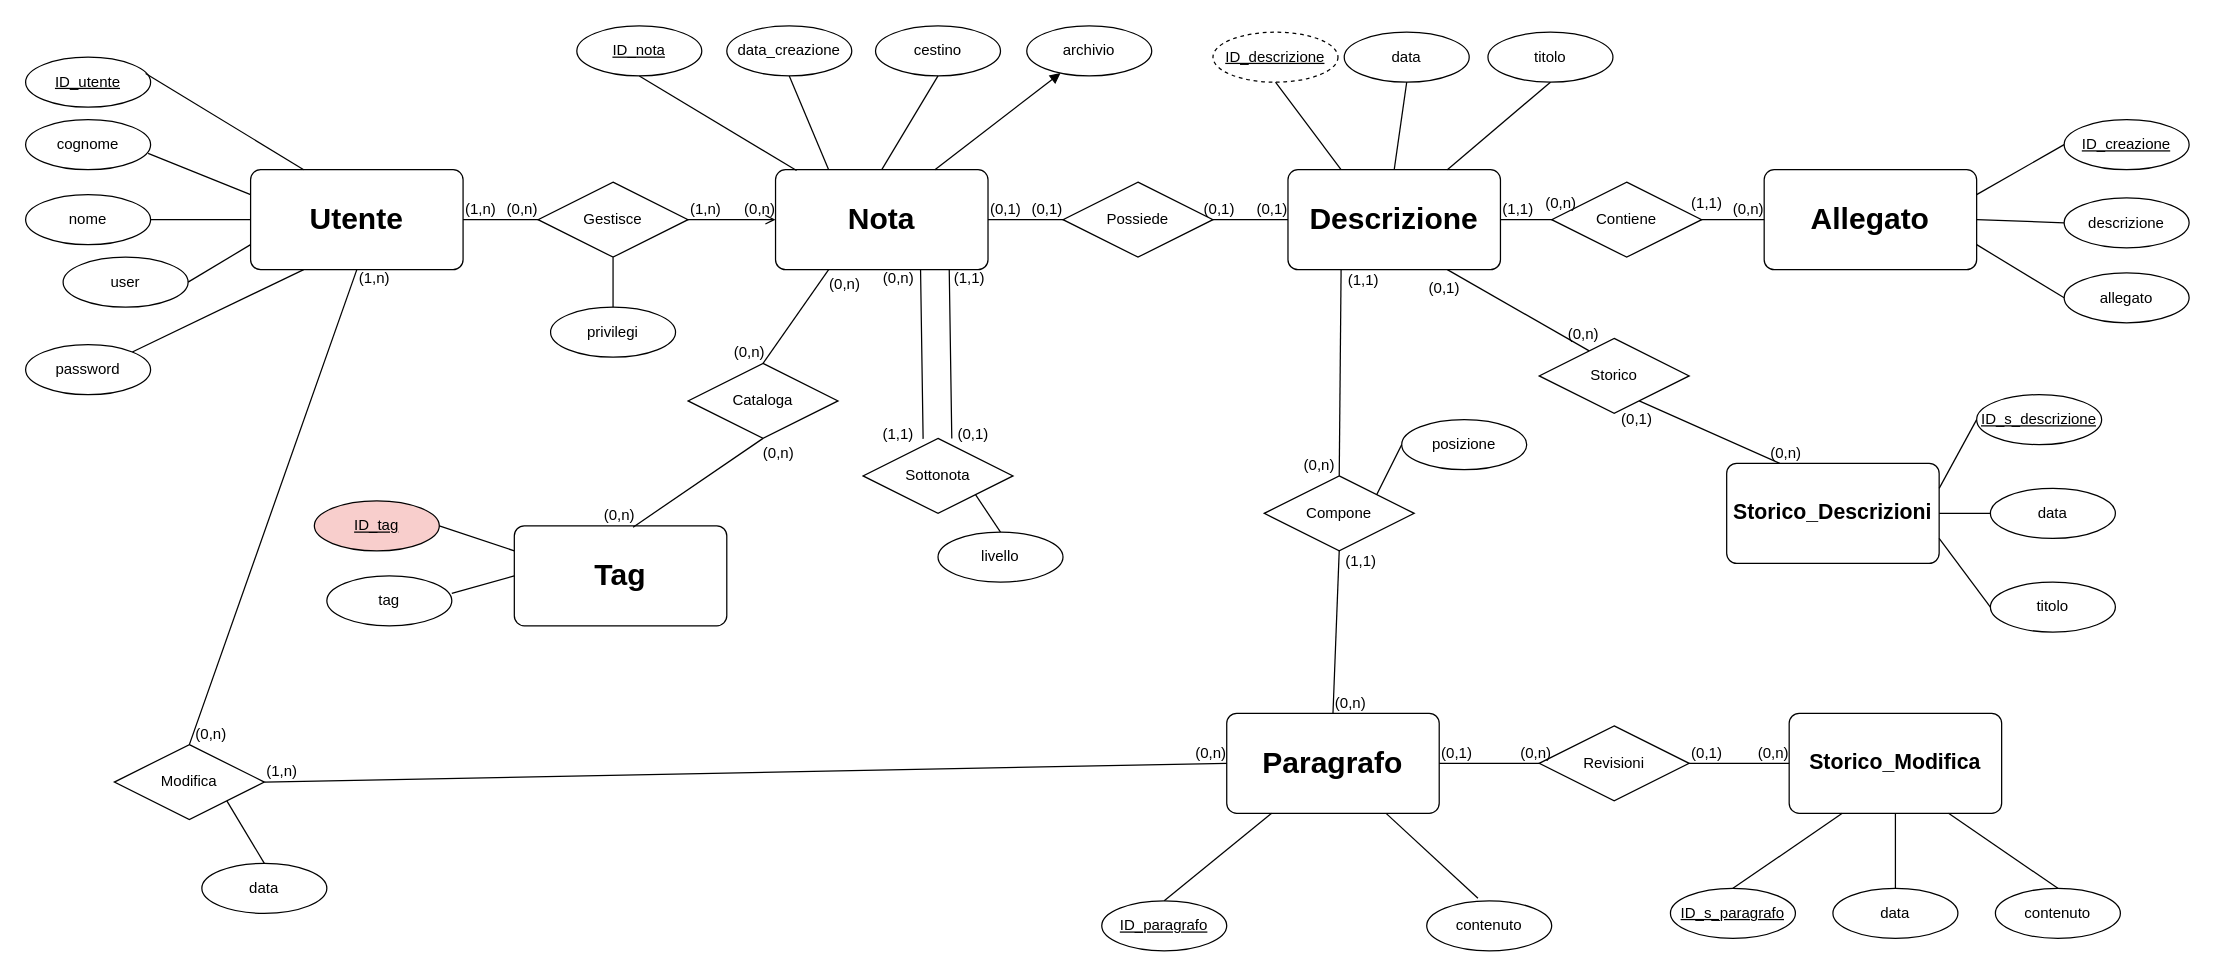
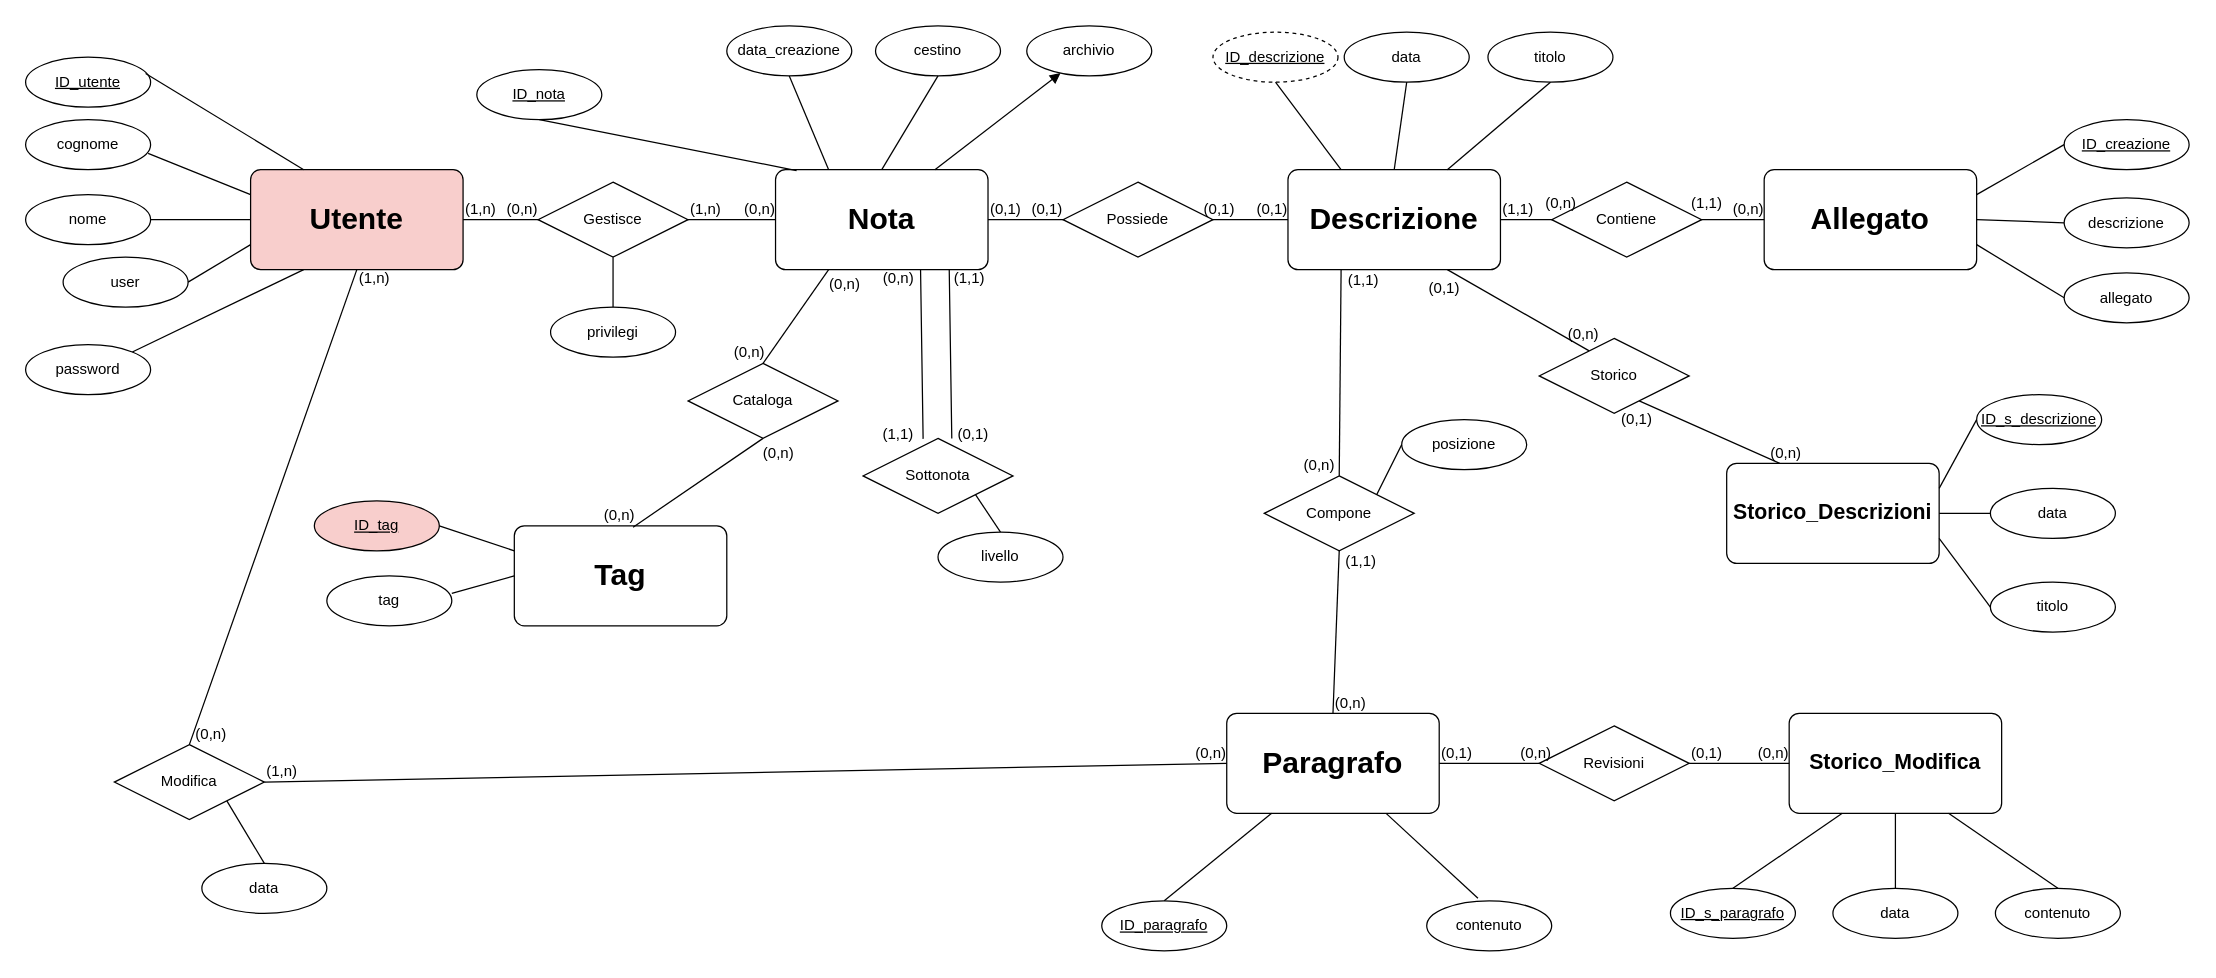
node "ID_nota": moved (639, 51) -> (539, 94)
node "Utente": fillcolor #ffffff -> #f8cecc
edge "Utente" -> "Nota": arrowhead open -> none
